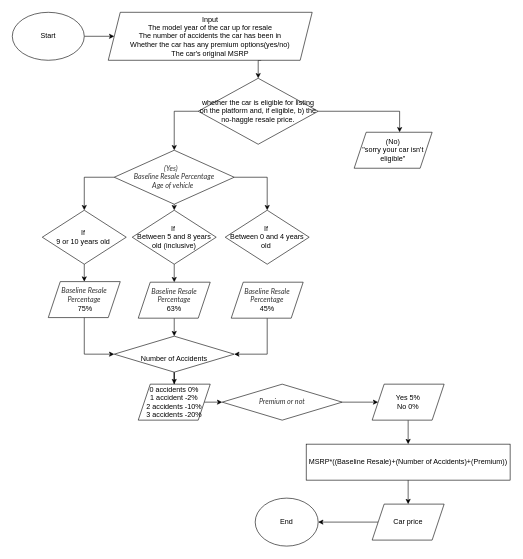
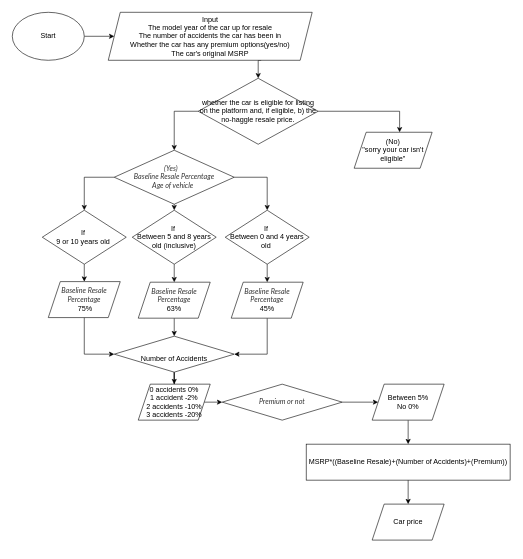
edge "If Between 0 and 4 years old" -> "Baseline Resale Percentage 45%": added
node "Yes 5% No 0%": label "Yes 5% No 0%" -> "Between 5% No 0%"
node "End": removed
edge "Car price" -> "End": removed
